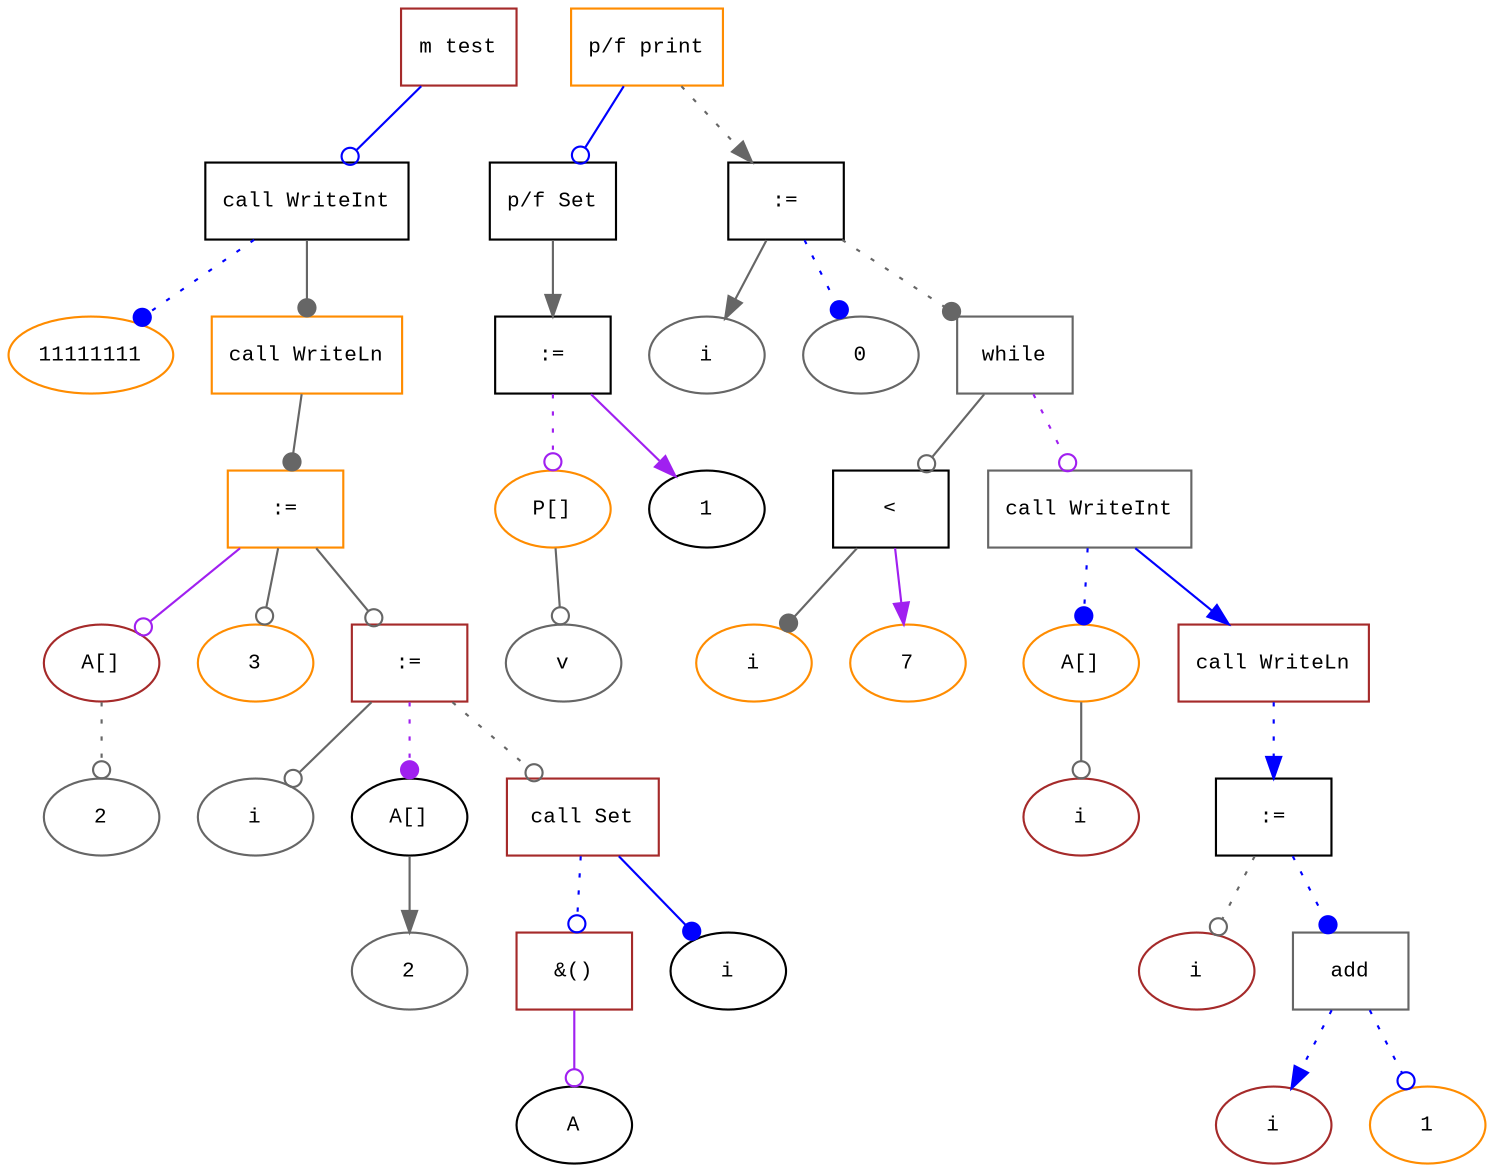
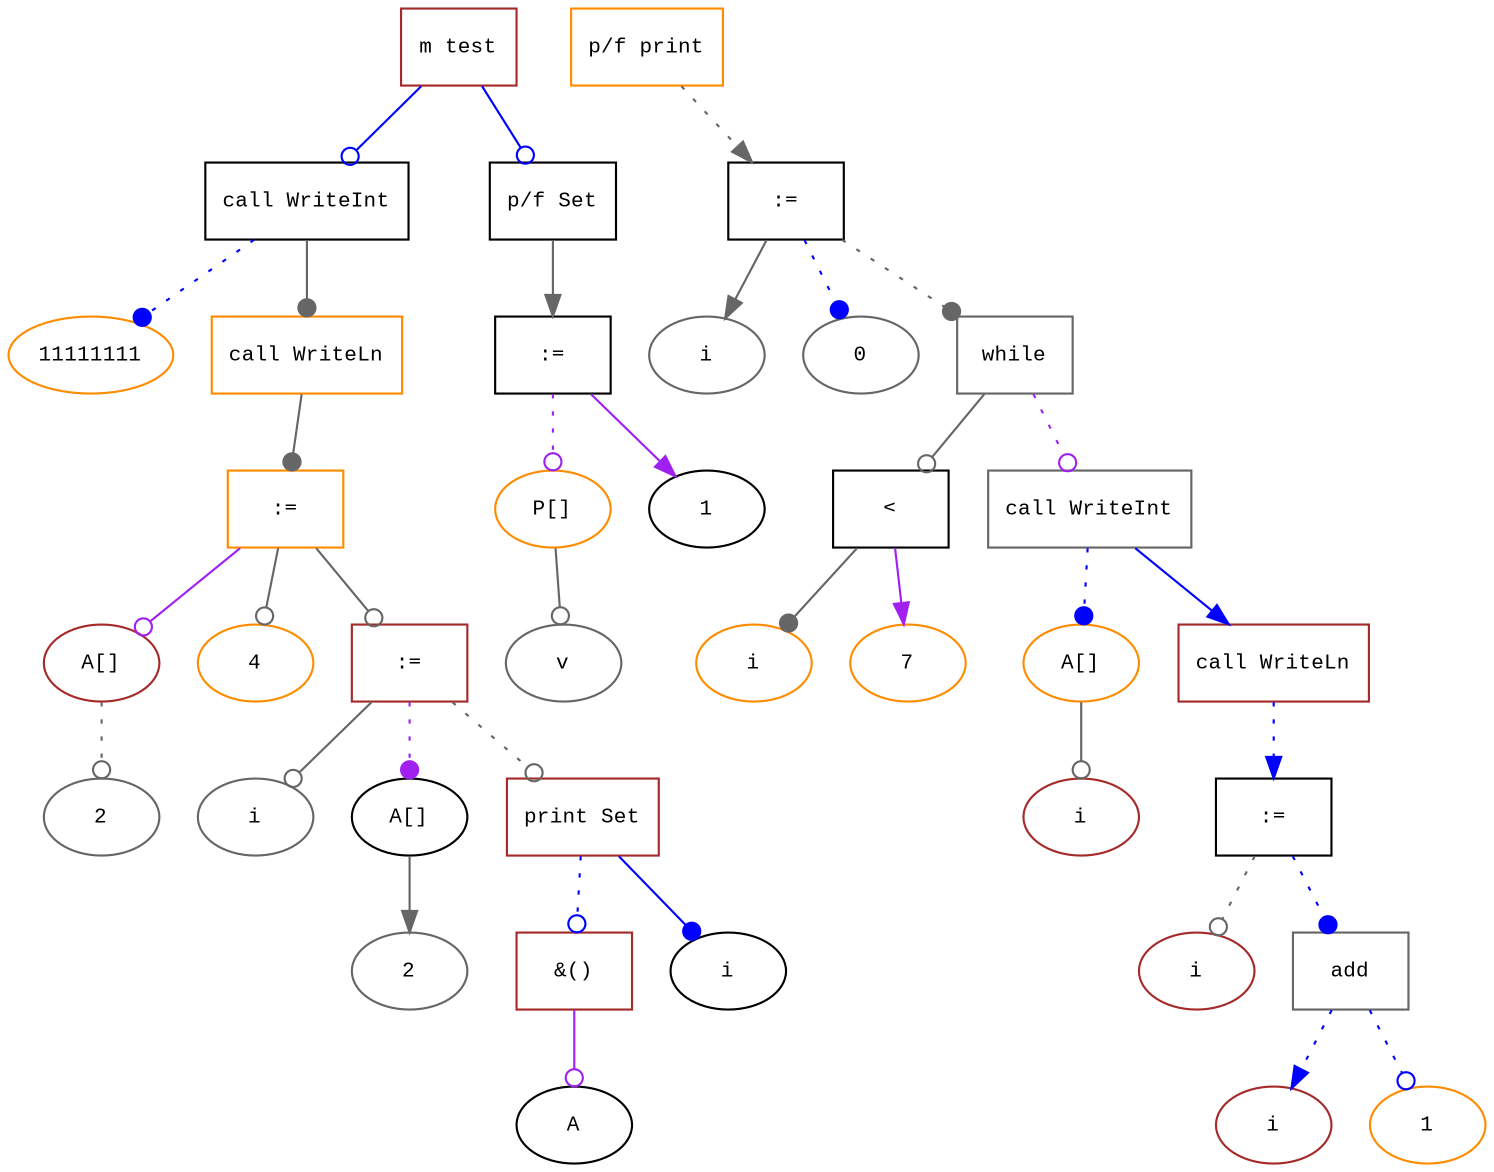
edge "p/f print" -> "p/f Set": now "m test" -> "p/f Set"
node "3": label "3" -> "4"
node "call Set": label "call Set" -> "print Set"
